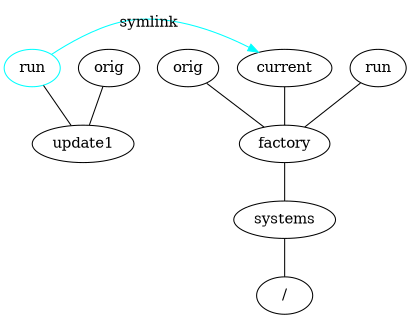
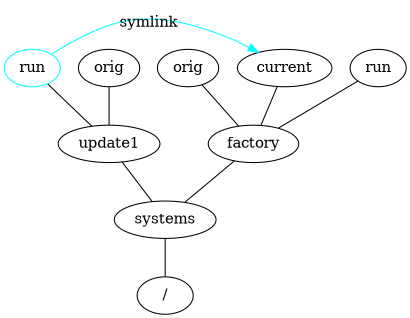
edge "update1" -- "systems": added
